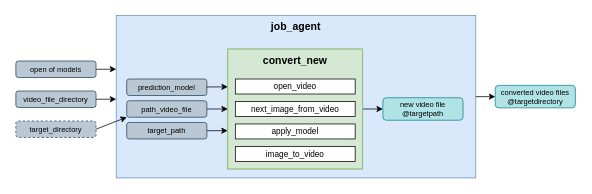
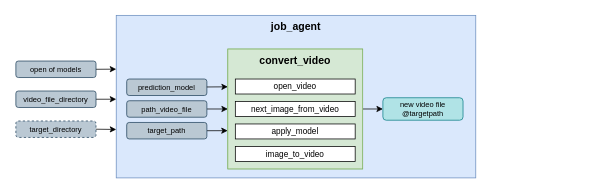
node "convert_new": label "convert_new" -> "convert_video"
edge "job_agent" -> "converted video files @targetdirectory": removed
node "converted video files @targetdirectory": removed
edge "target_directory" -> "path_video_file": now "target_directory" -> "job_agent"
